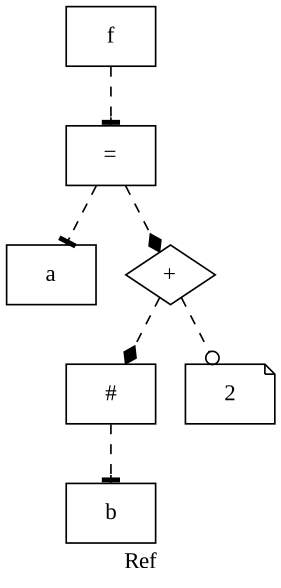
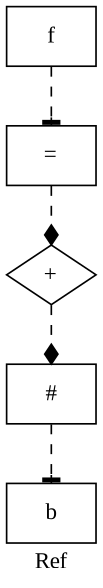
node "a": removed
node "2": removed
